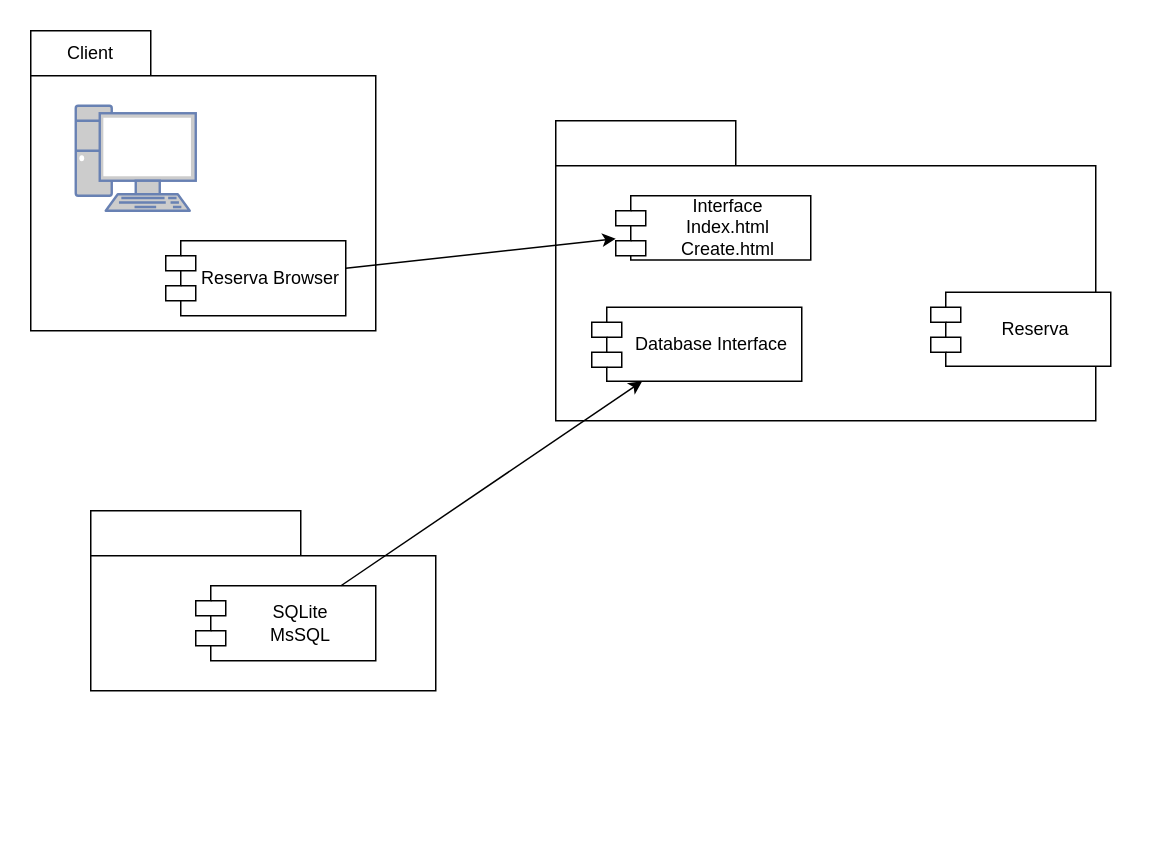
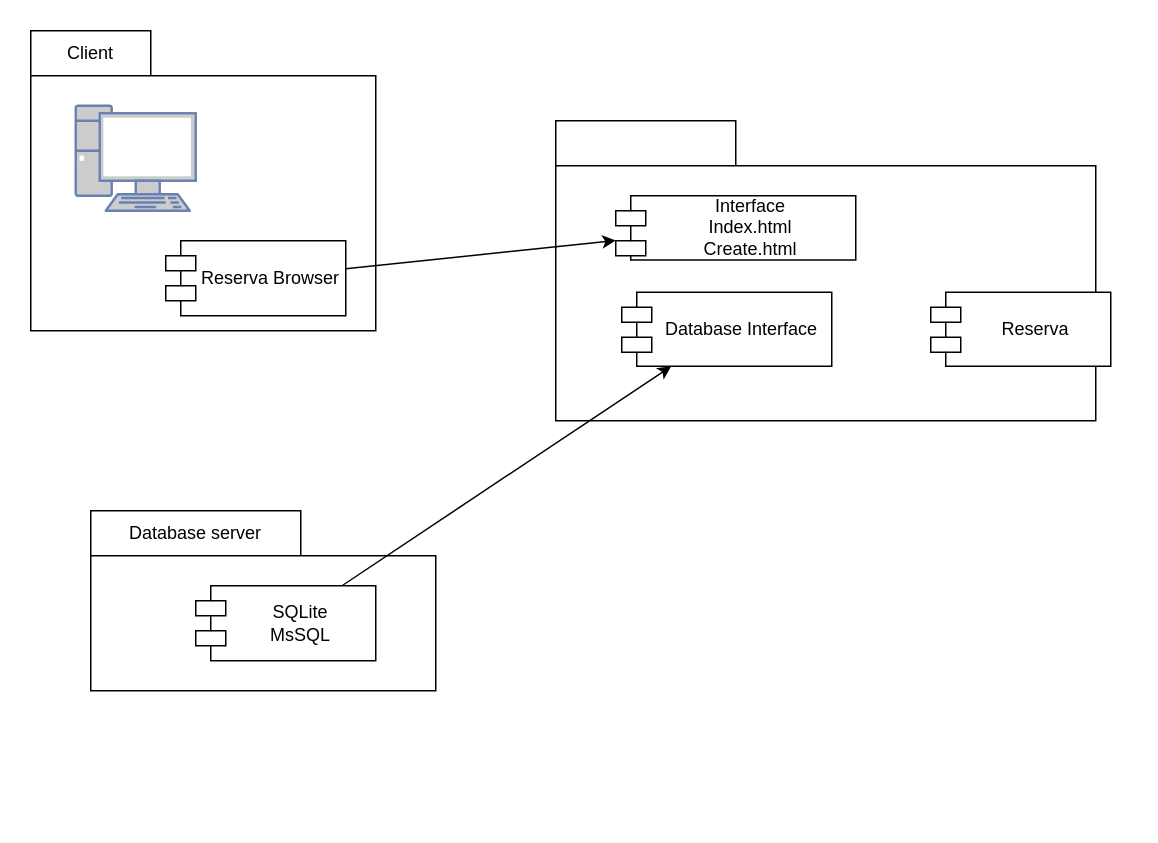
node "Interface Index.html Create.html": size 195x64 -> 240x64
node "Database Interface": moved (697, 344) -> (727, 329)
node "Database server": added
